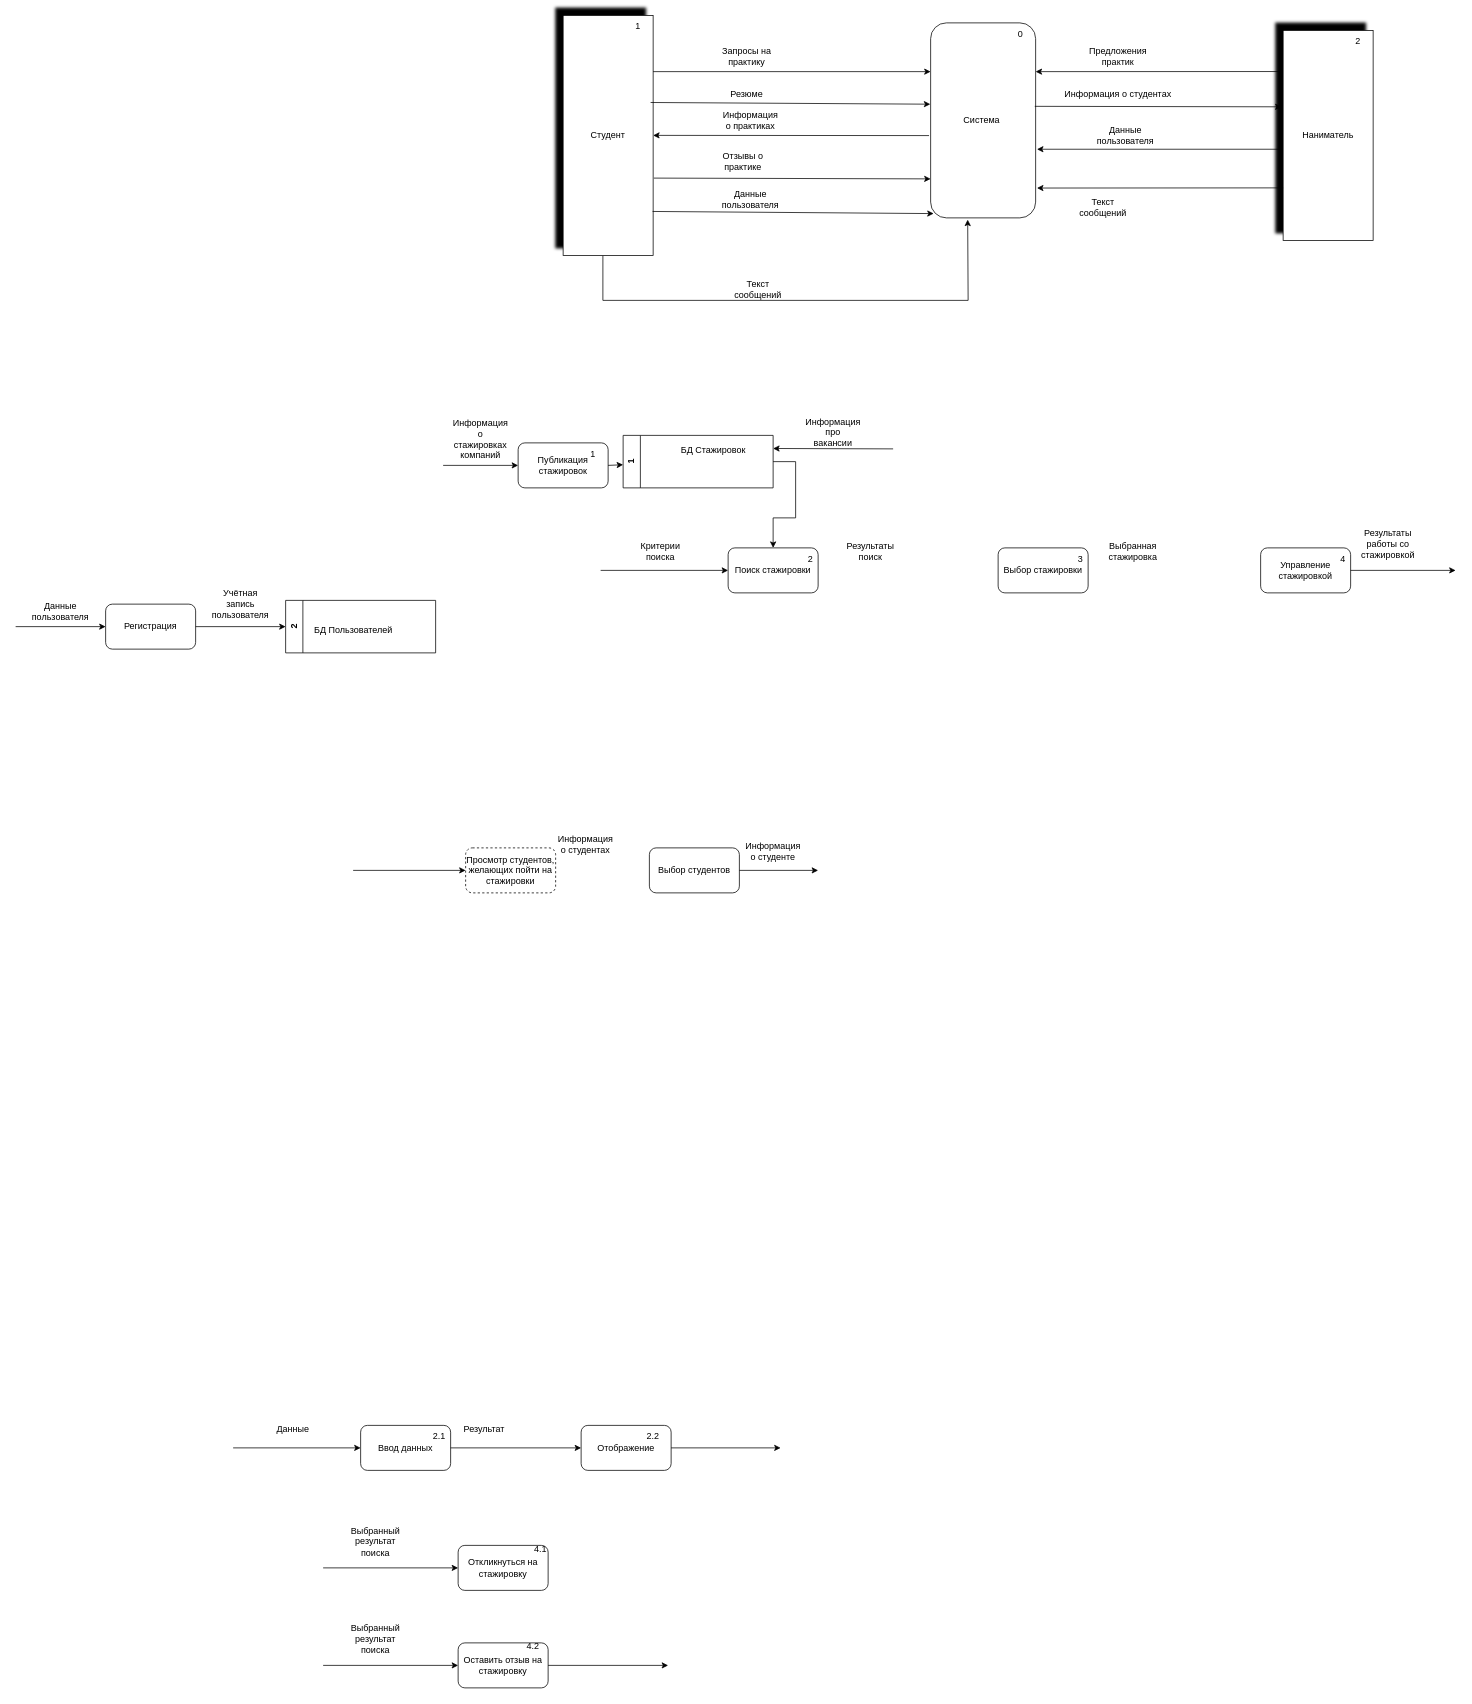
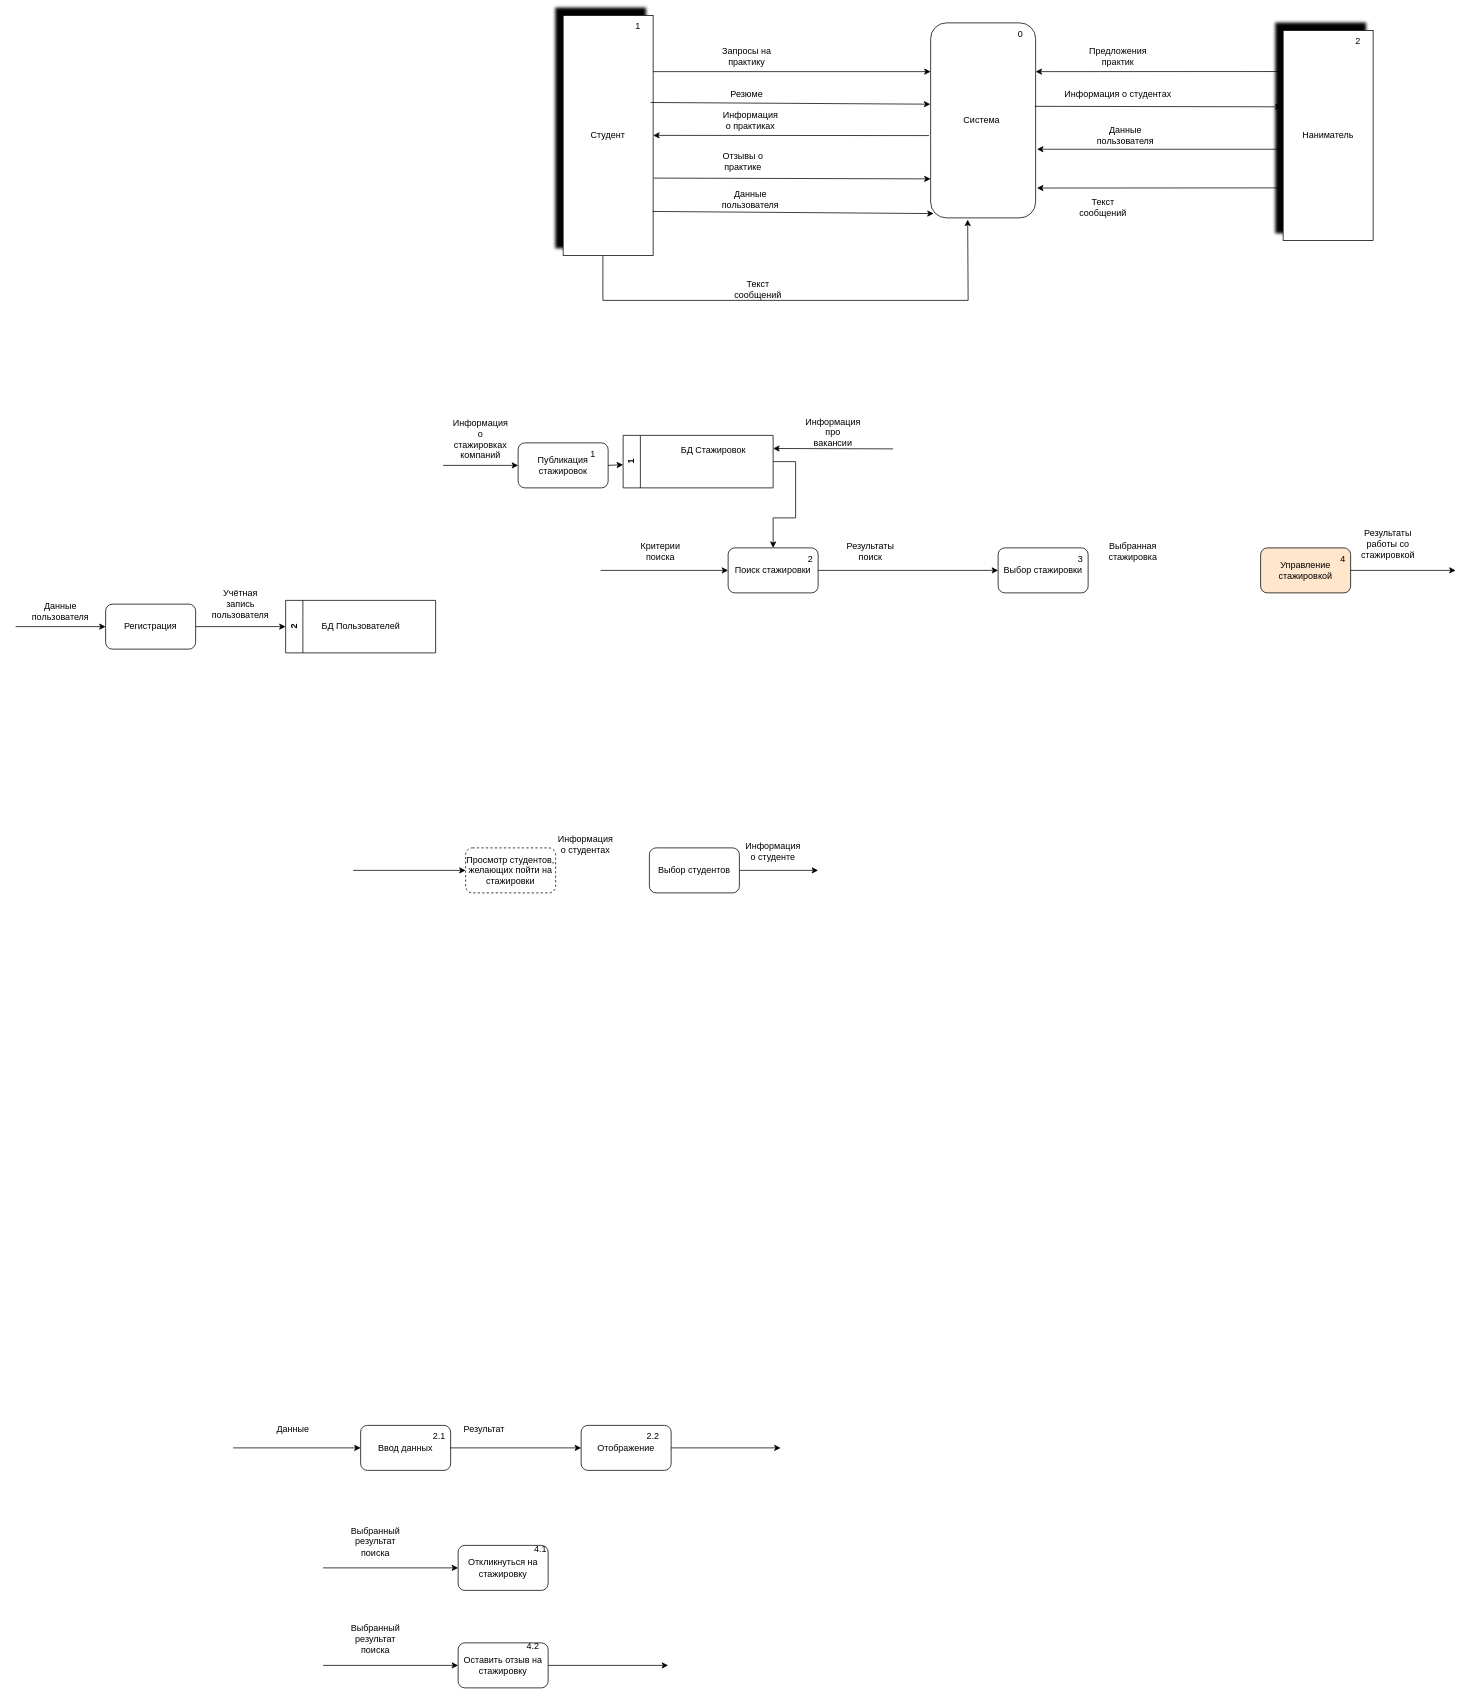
edge "Поиск стажировки" -> "Выбор стажировки": added
node "Управление стажировкой": fillcolor #ffffff -> #ffe6cc
node "БД Пользователей": moved (353, 630) -> (360, 627)
